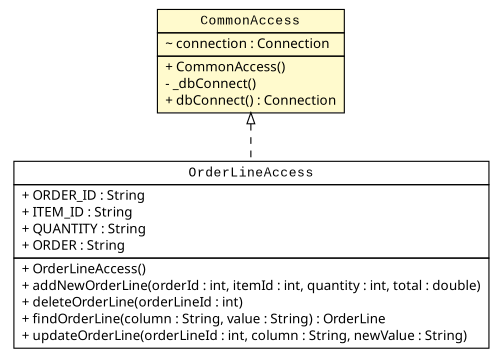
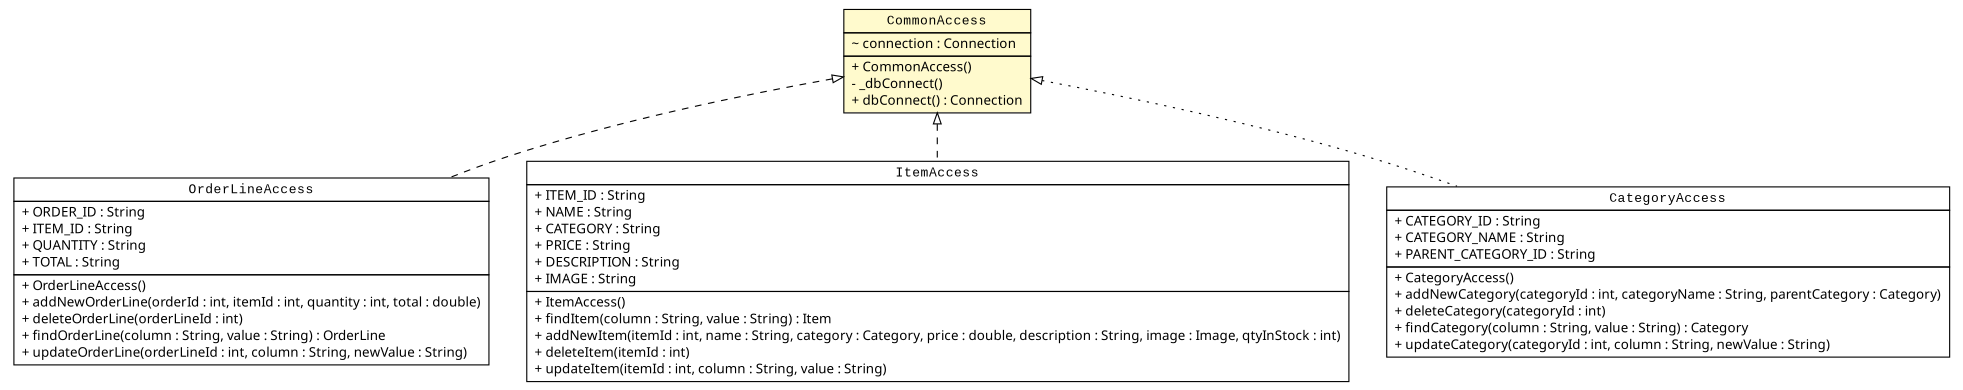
node "OrderLineAccess": text "+ ORDER : String" -> "+ TOTAL : String"
node "ItemAccess": added
node "CategoryAccess": added
